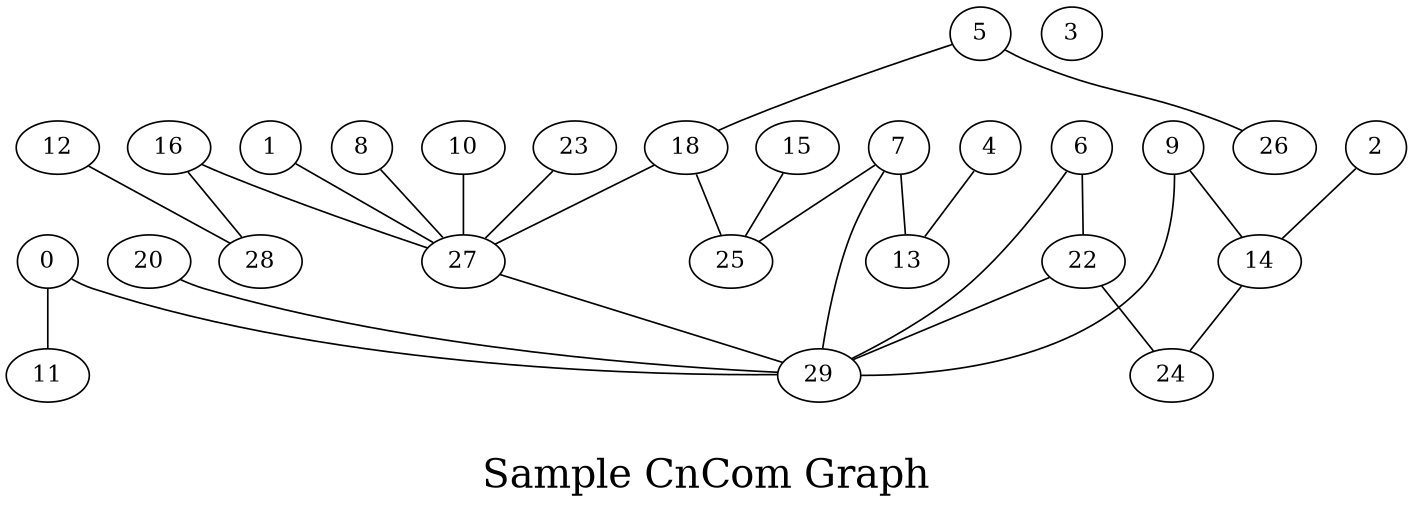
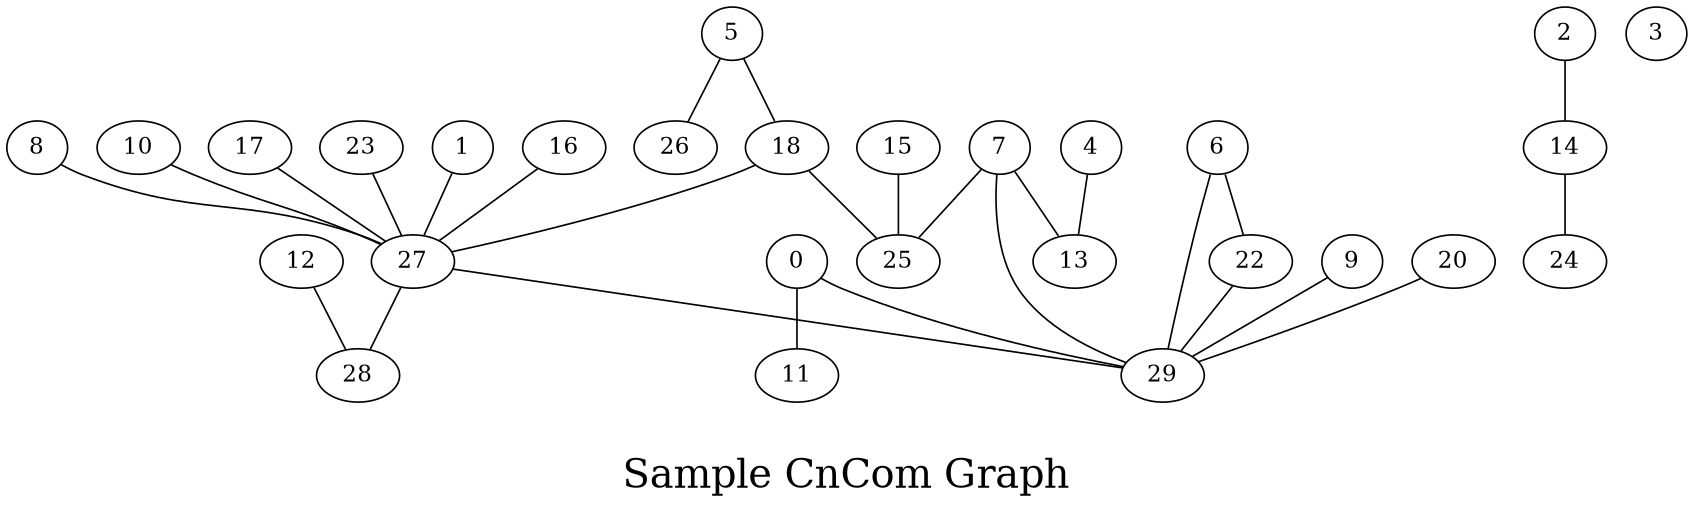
node "17": added
edge "9" -- "14": removed
edge "16" -- "28": now "27" -- "28"
edge "22" -- "24": removed
